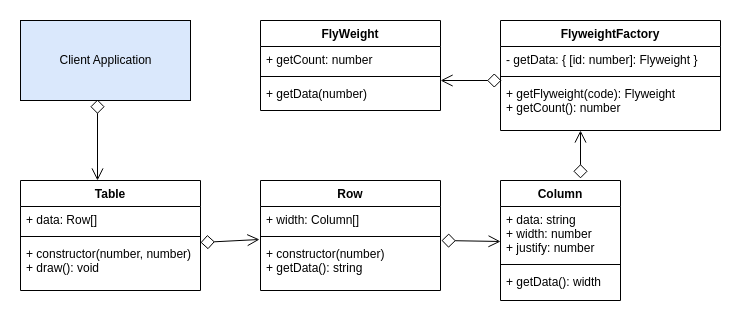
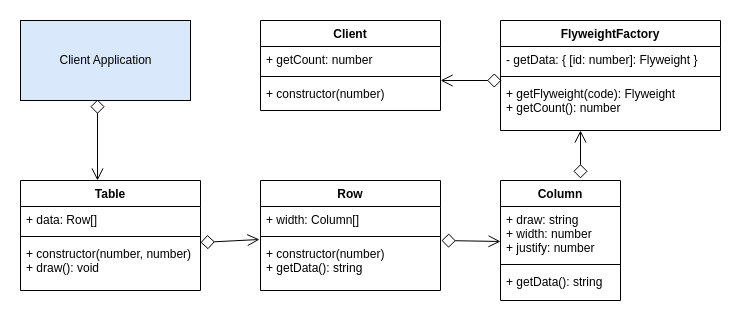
node "FlyWeight": label "FlyWeight" -> "Client"
node "+ getData(number)": label "+ getData(number)" -> "+ constructor(number)"
node "+ data: string + width: number + justify: number": label "+ data: string + width: number + justify: number" -> "+ draw: string + width: number + justify: number"
node "+ getData(): width": label "+ getData(): width" -> "+ getData(): string"
